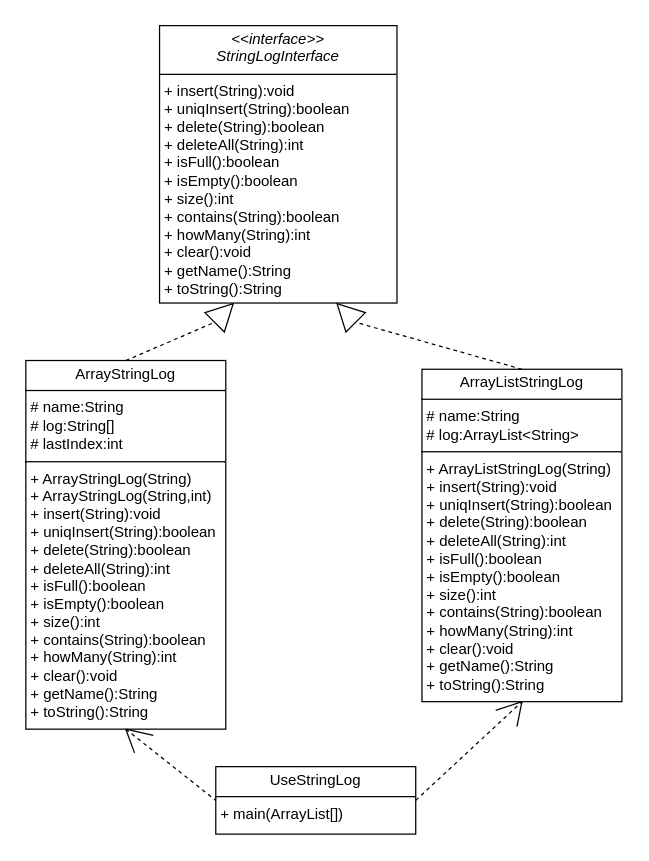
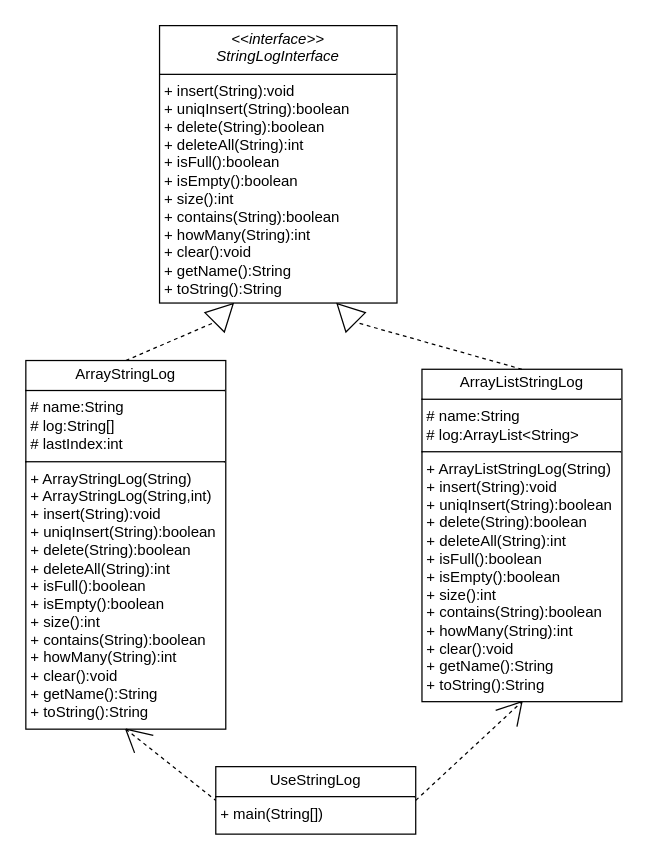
node "UseStringLog + main(ArrayList[])": label "UseStringLog + main(ArrayList[])" -> "UseStringLog + main(String[])"
